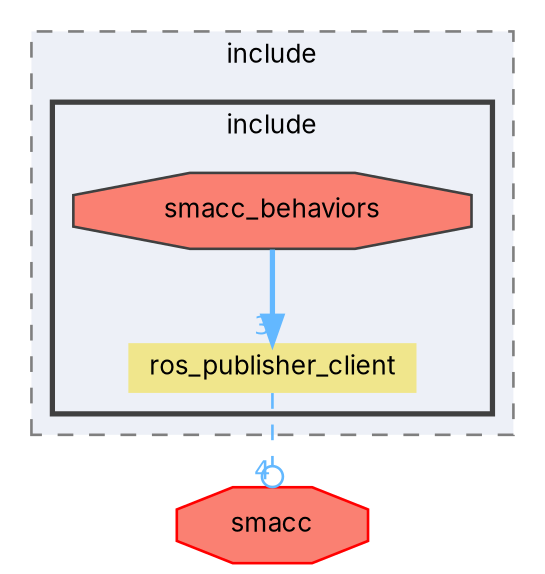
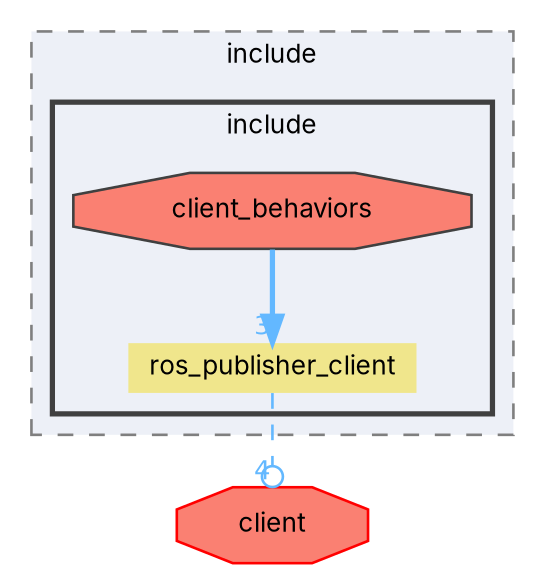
node "smacc_behaviors": label "smacc_behaviors" -> "client_behaviors"
node "smacc": label "smacc" -> "client"
